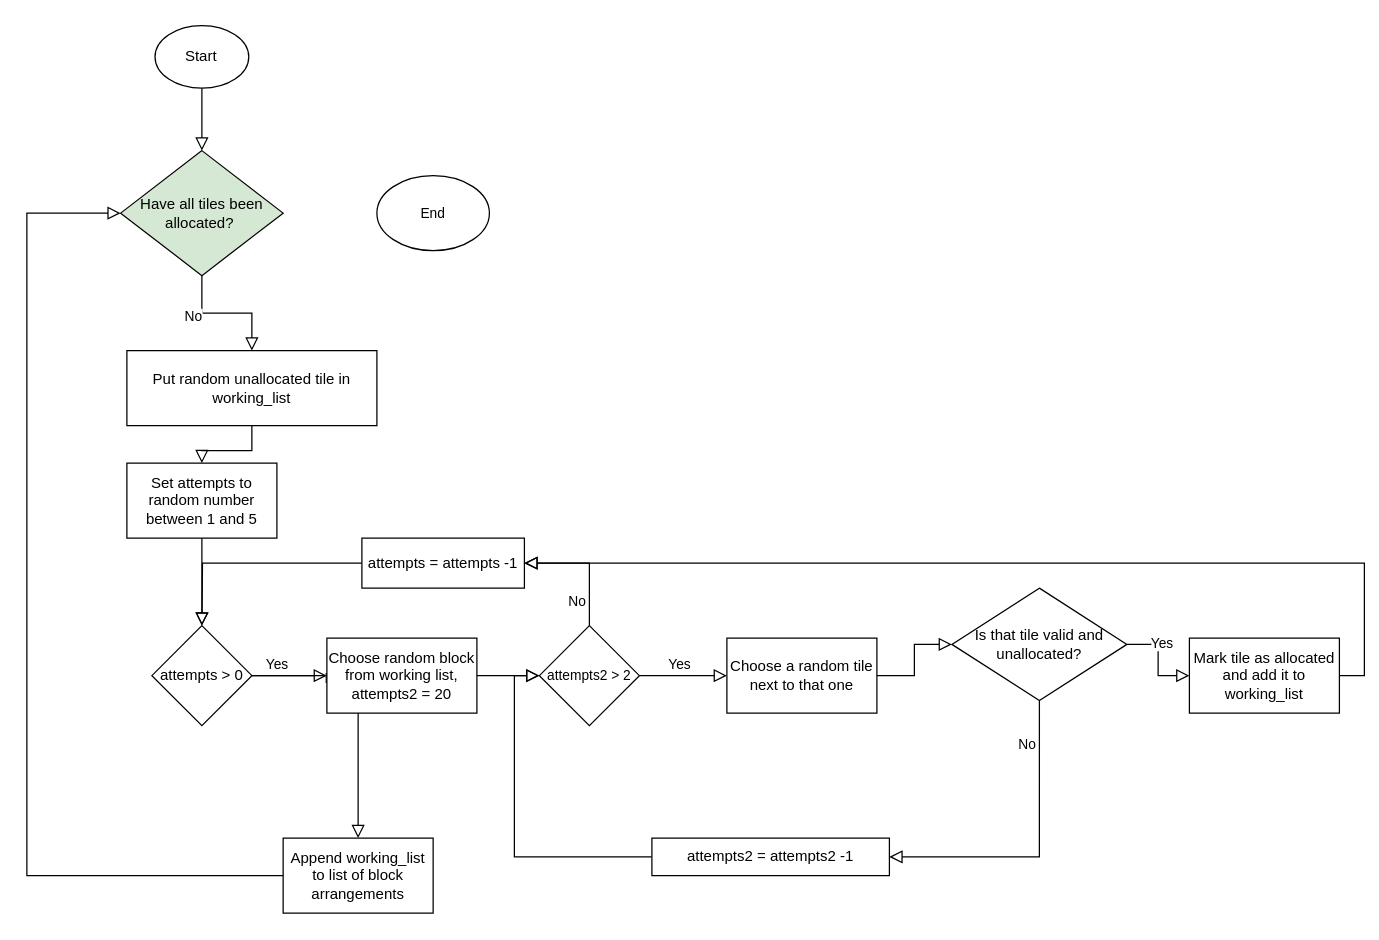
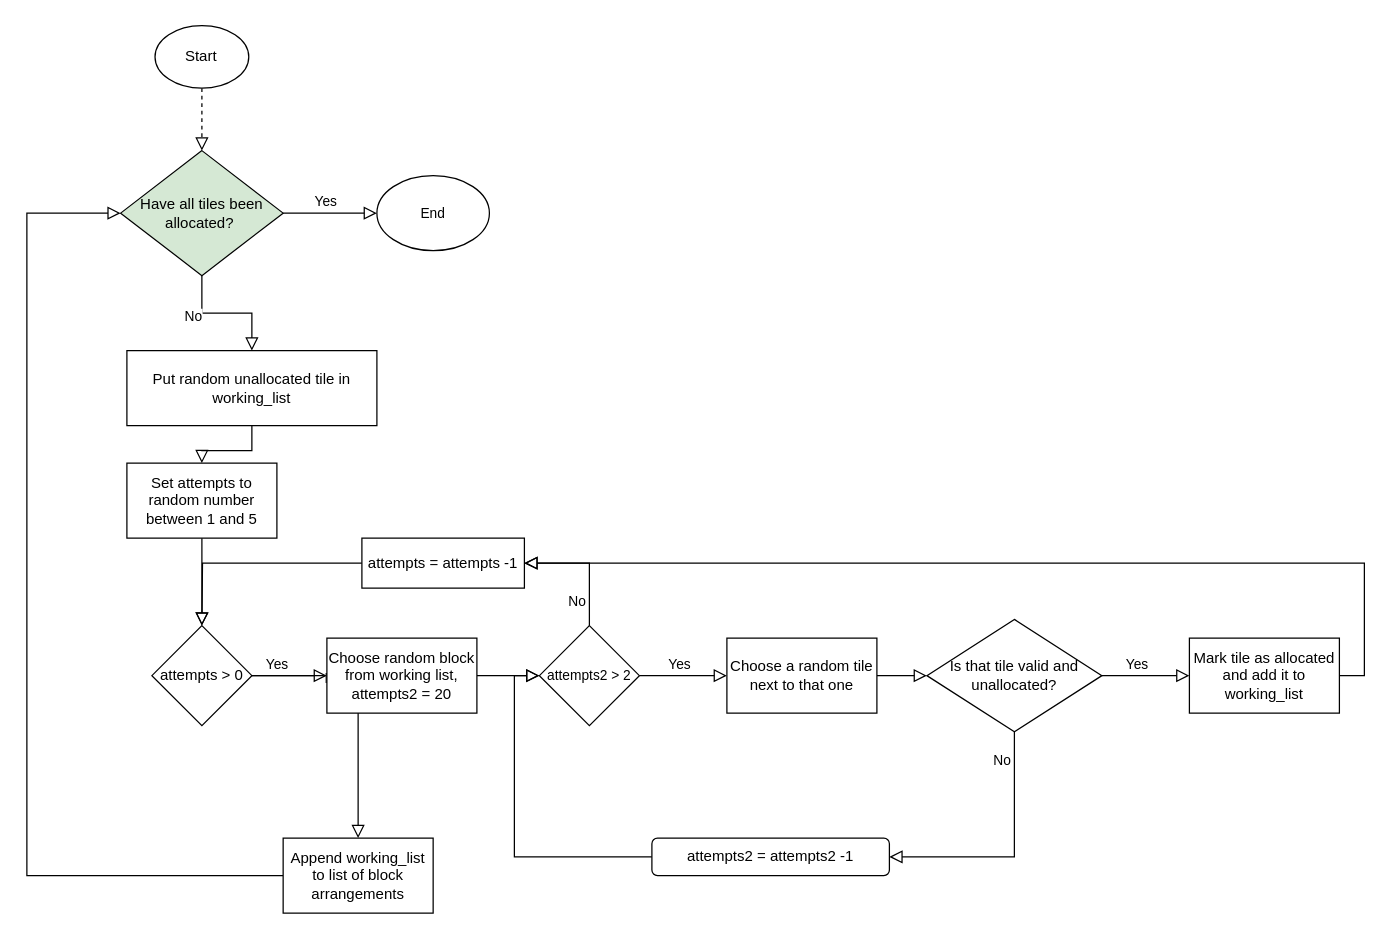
edge "Start" -> "Have all tiles been allocated?": style solid -> dashed
edge "Have all tiles been allocated?" -> "End": added, label "Yes"
node "Is that tile valid and unallocated?": moved (1039, 644) -> (1014, 676)
node "attempts2 = attempts2 -1": shape rectangle -> rounded rectangle
